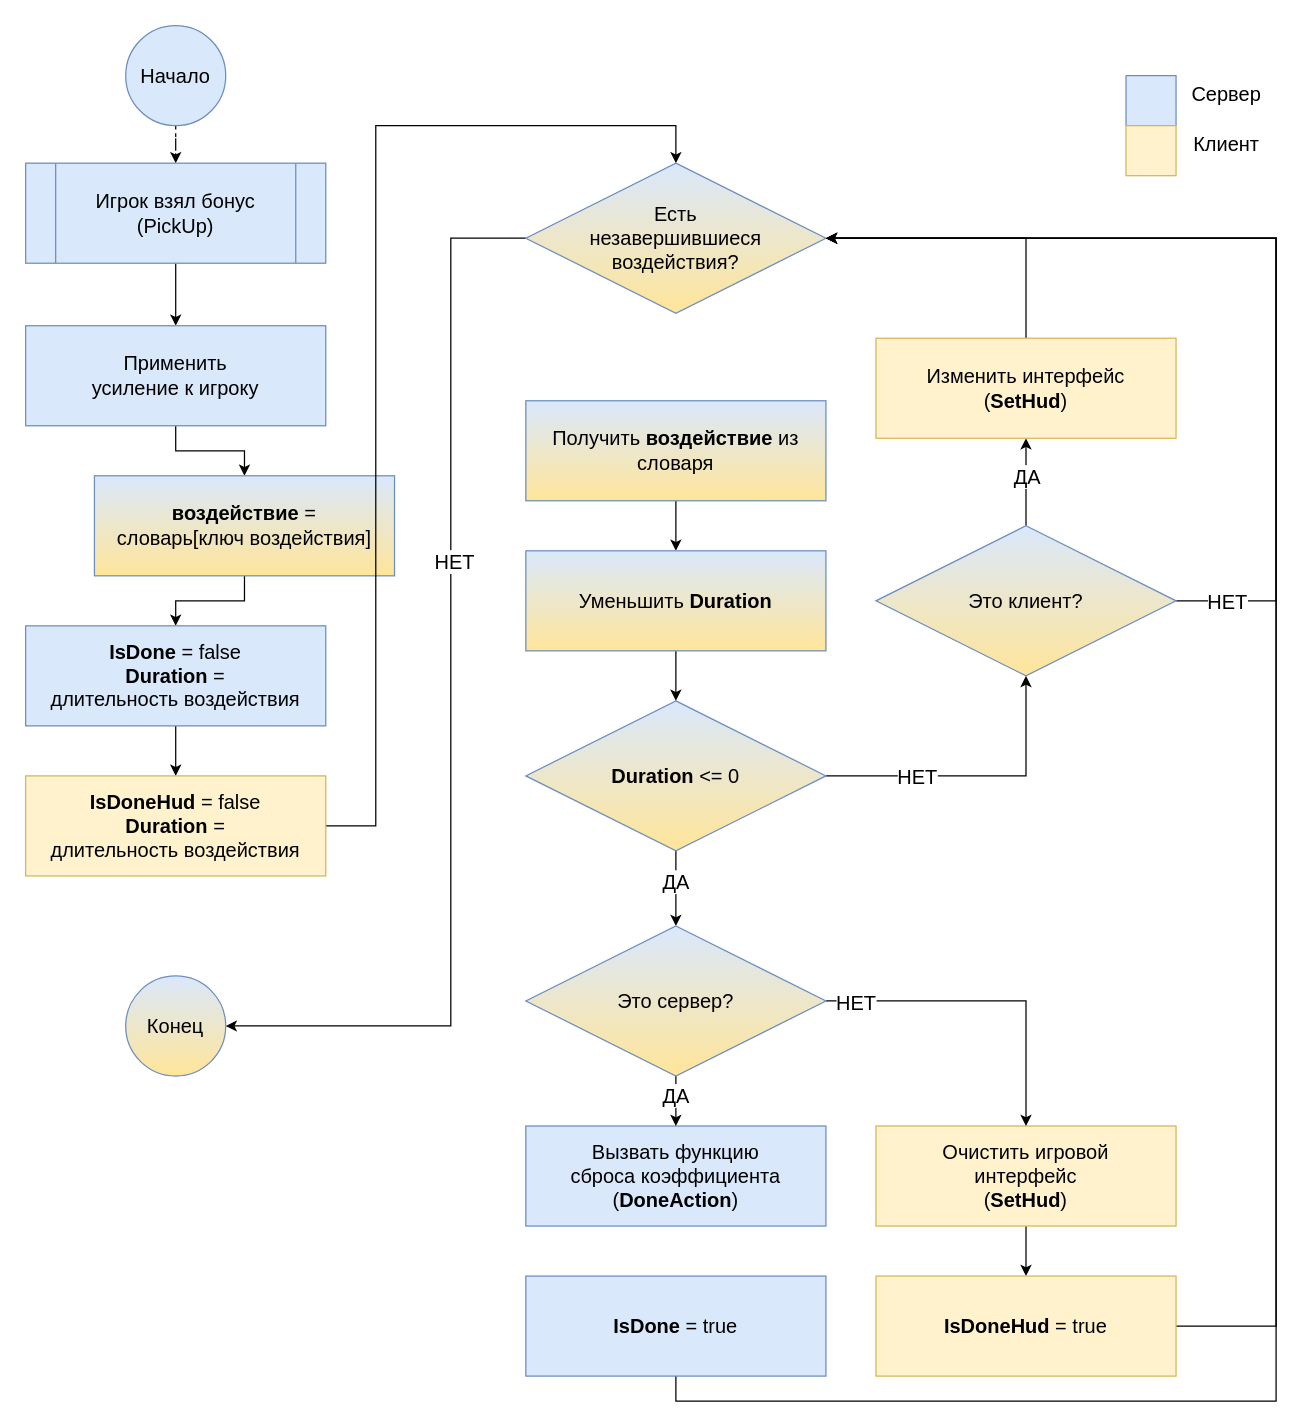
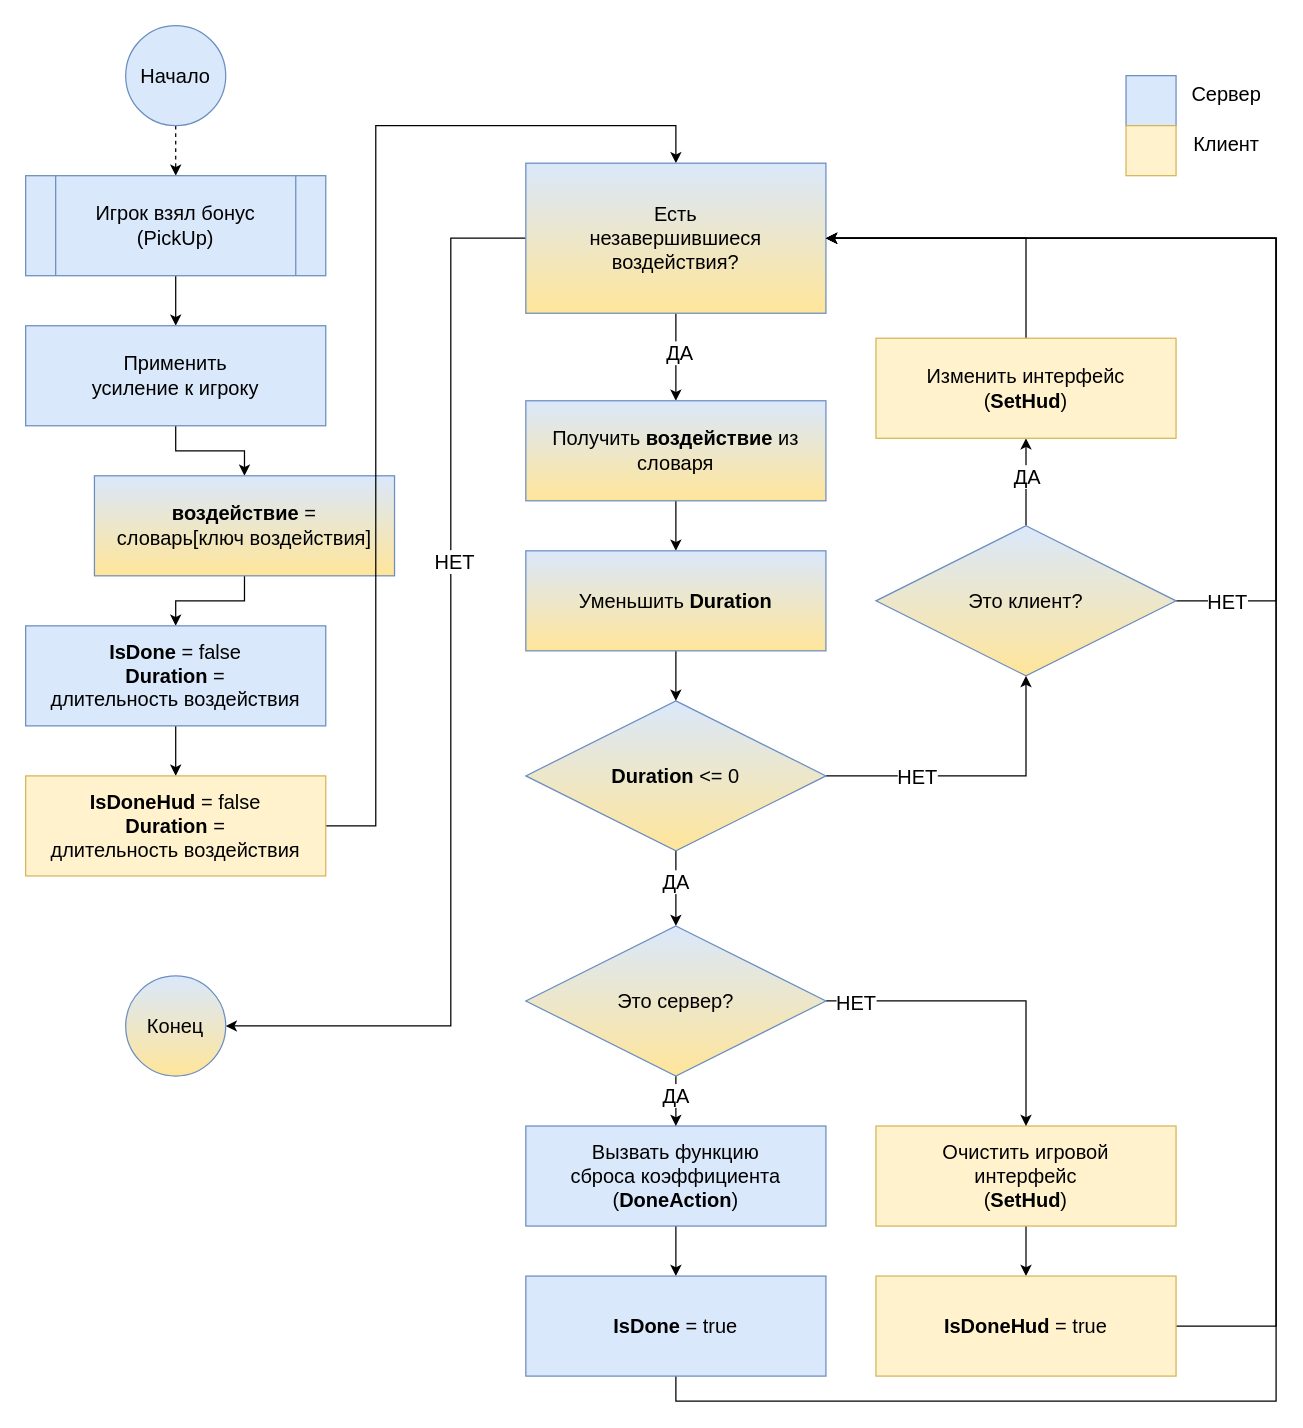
node "Игрок взял бонус (PickUp)": moved (176, 213) -> (176, 226)
node "Есть незавершившиеся воздействия?": shape diamond -> rectangle
edge "Есть незавершившиеся воздействия?" -> "Получить воздействие из словаря": added, label "ДА"
edge "Вызвать функцию сброса коэффициента (DoneAction)" -> "IsDone = true": added
